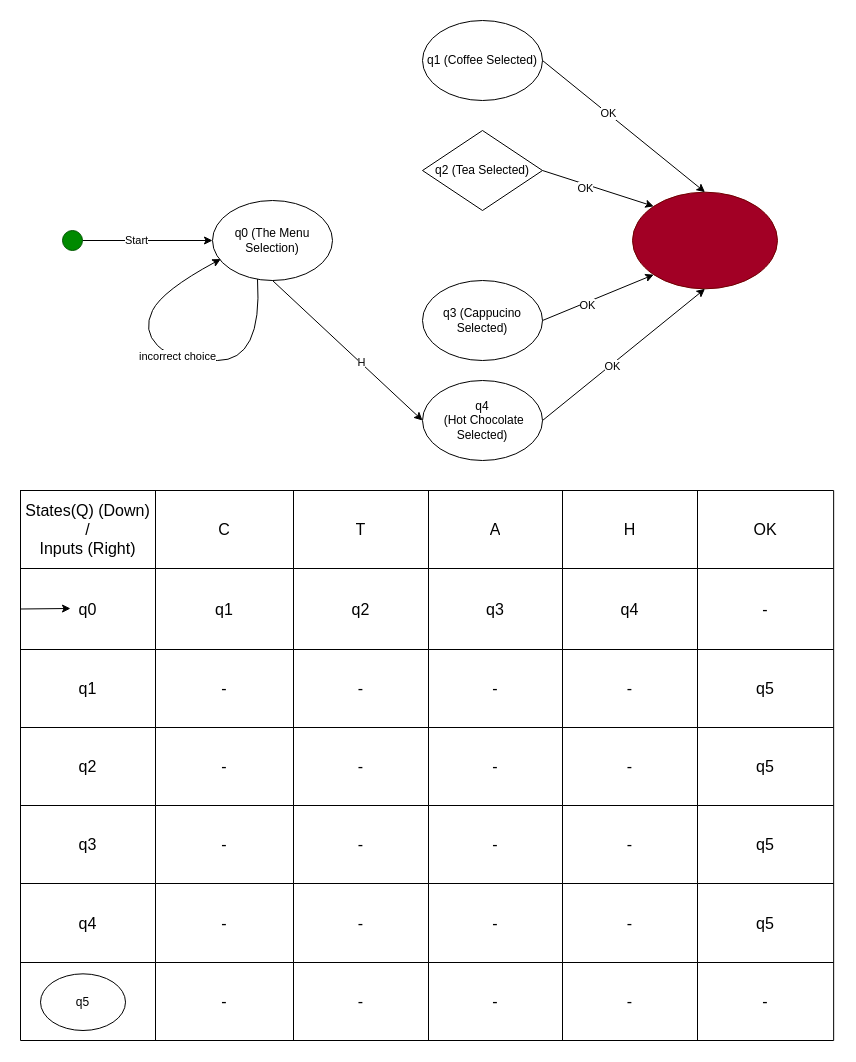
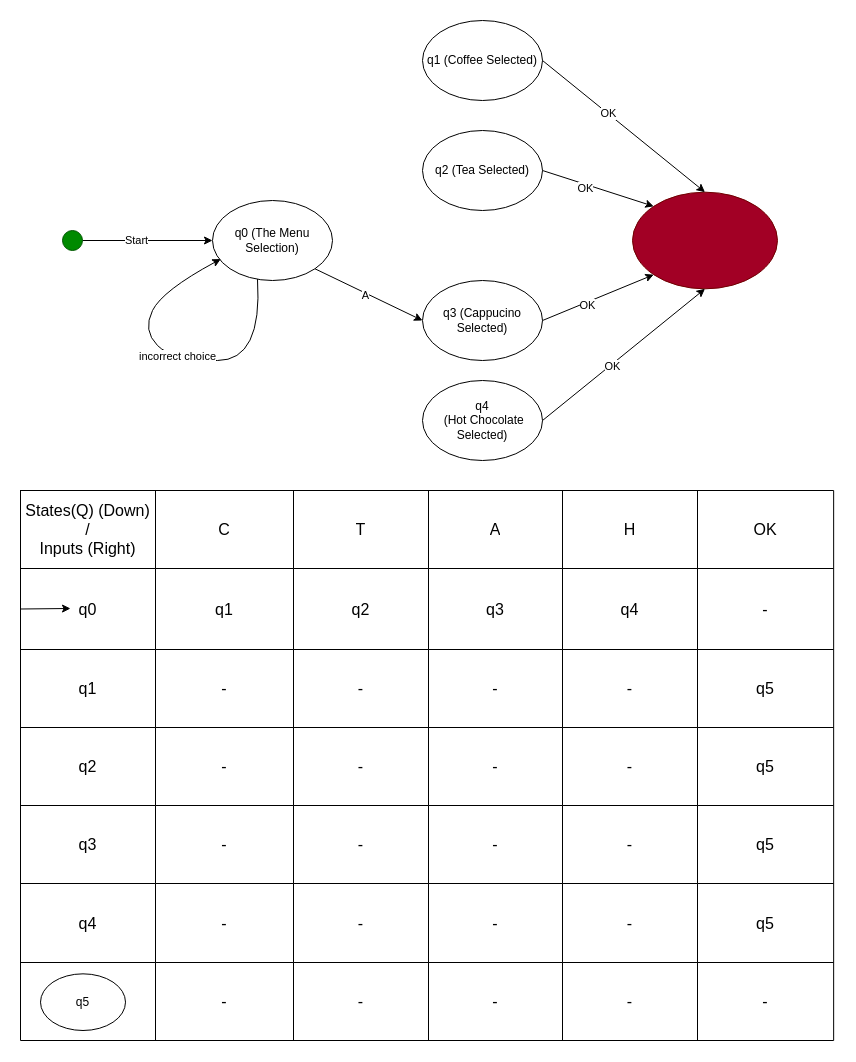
node "q2 (Tea Selected)": shape diamond -> ellipse
edge "q0 (The Menu Selection)" -> "q3 (Cappucino Selected)": added, label "A"
edge "q0 (The Menu Selection)" -> "q4 (Hot Chocolate Selected)": removed, label "H"
